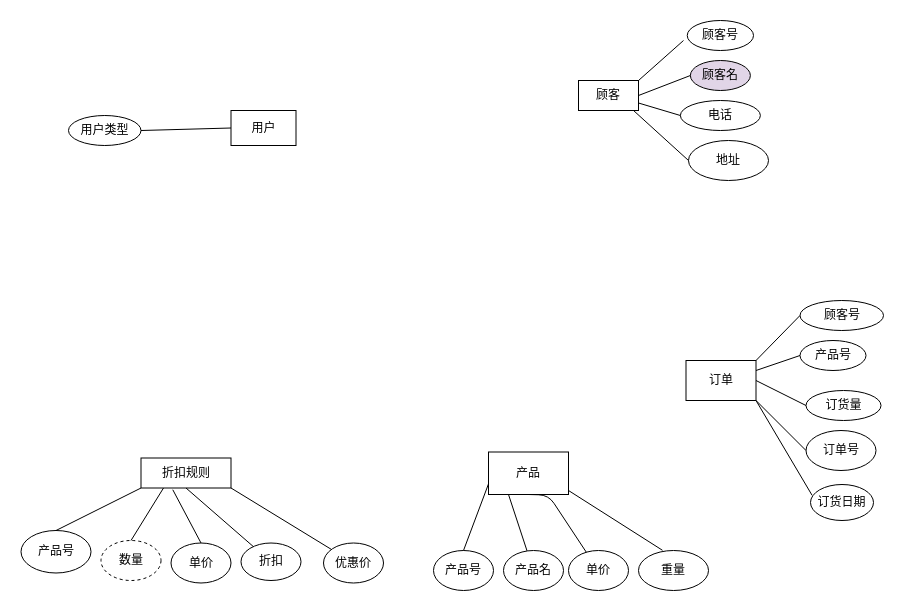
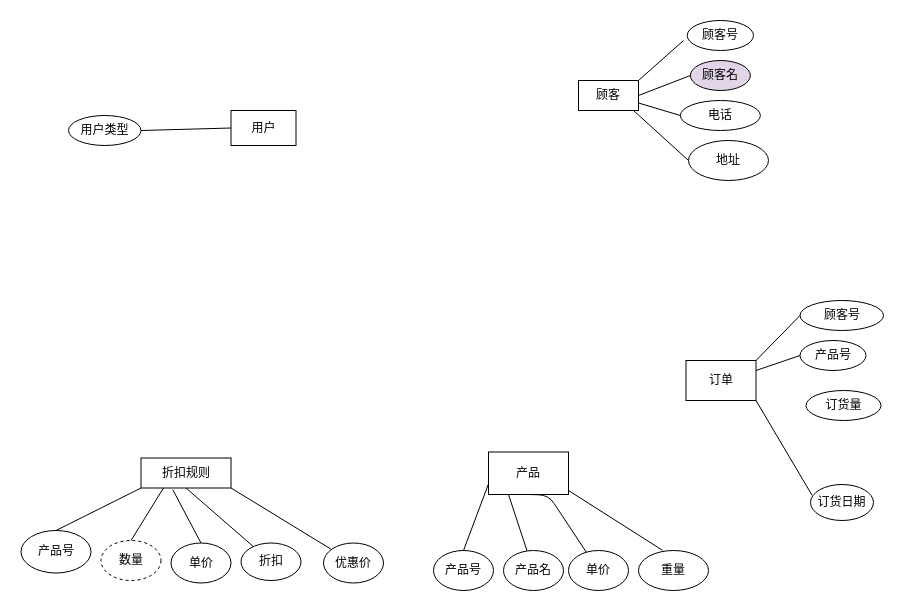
edge "订单" -- "订货量": removed
edge "订单" -- "订单号": removed
node "订单号": removed
